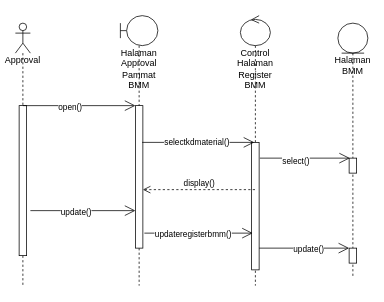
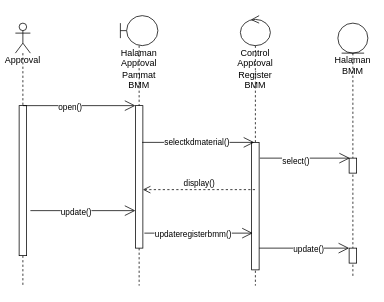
node "Control Halaman Register BMM": label "Control Halaman Register BMM" -> "Control Approval Register BMM"
